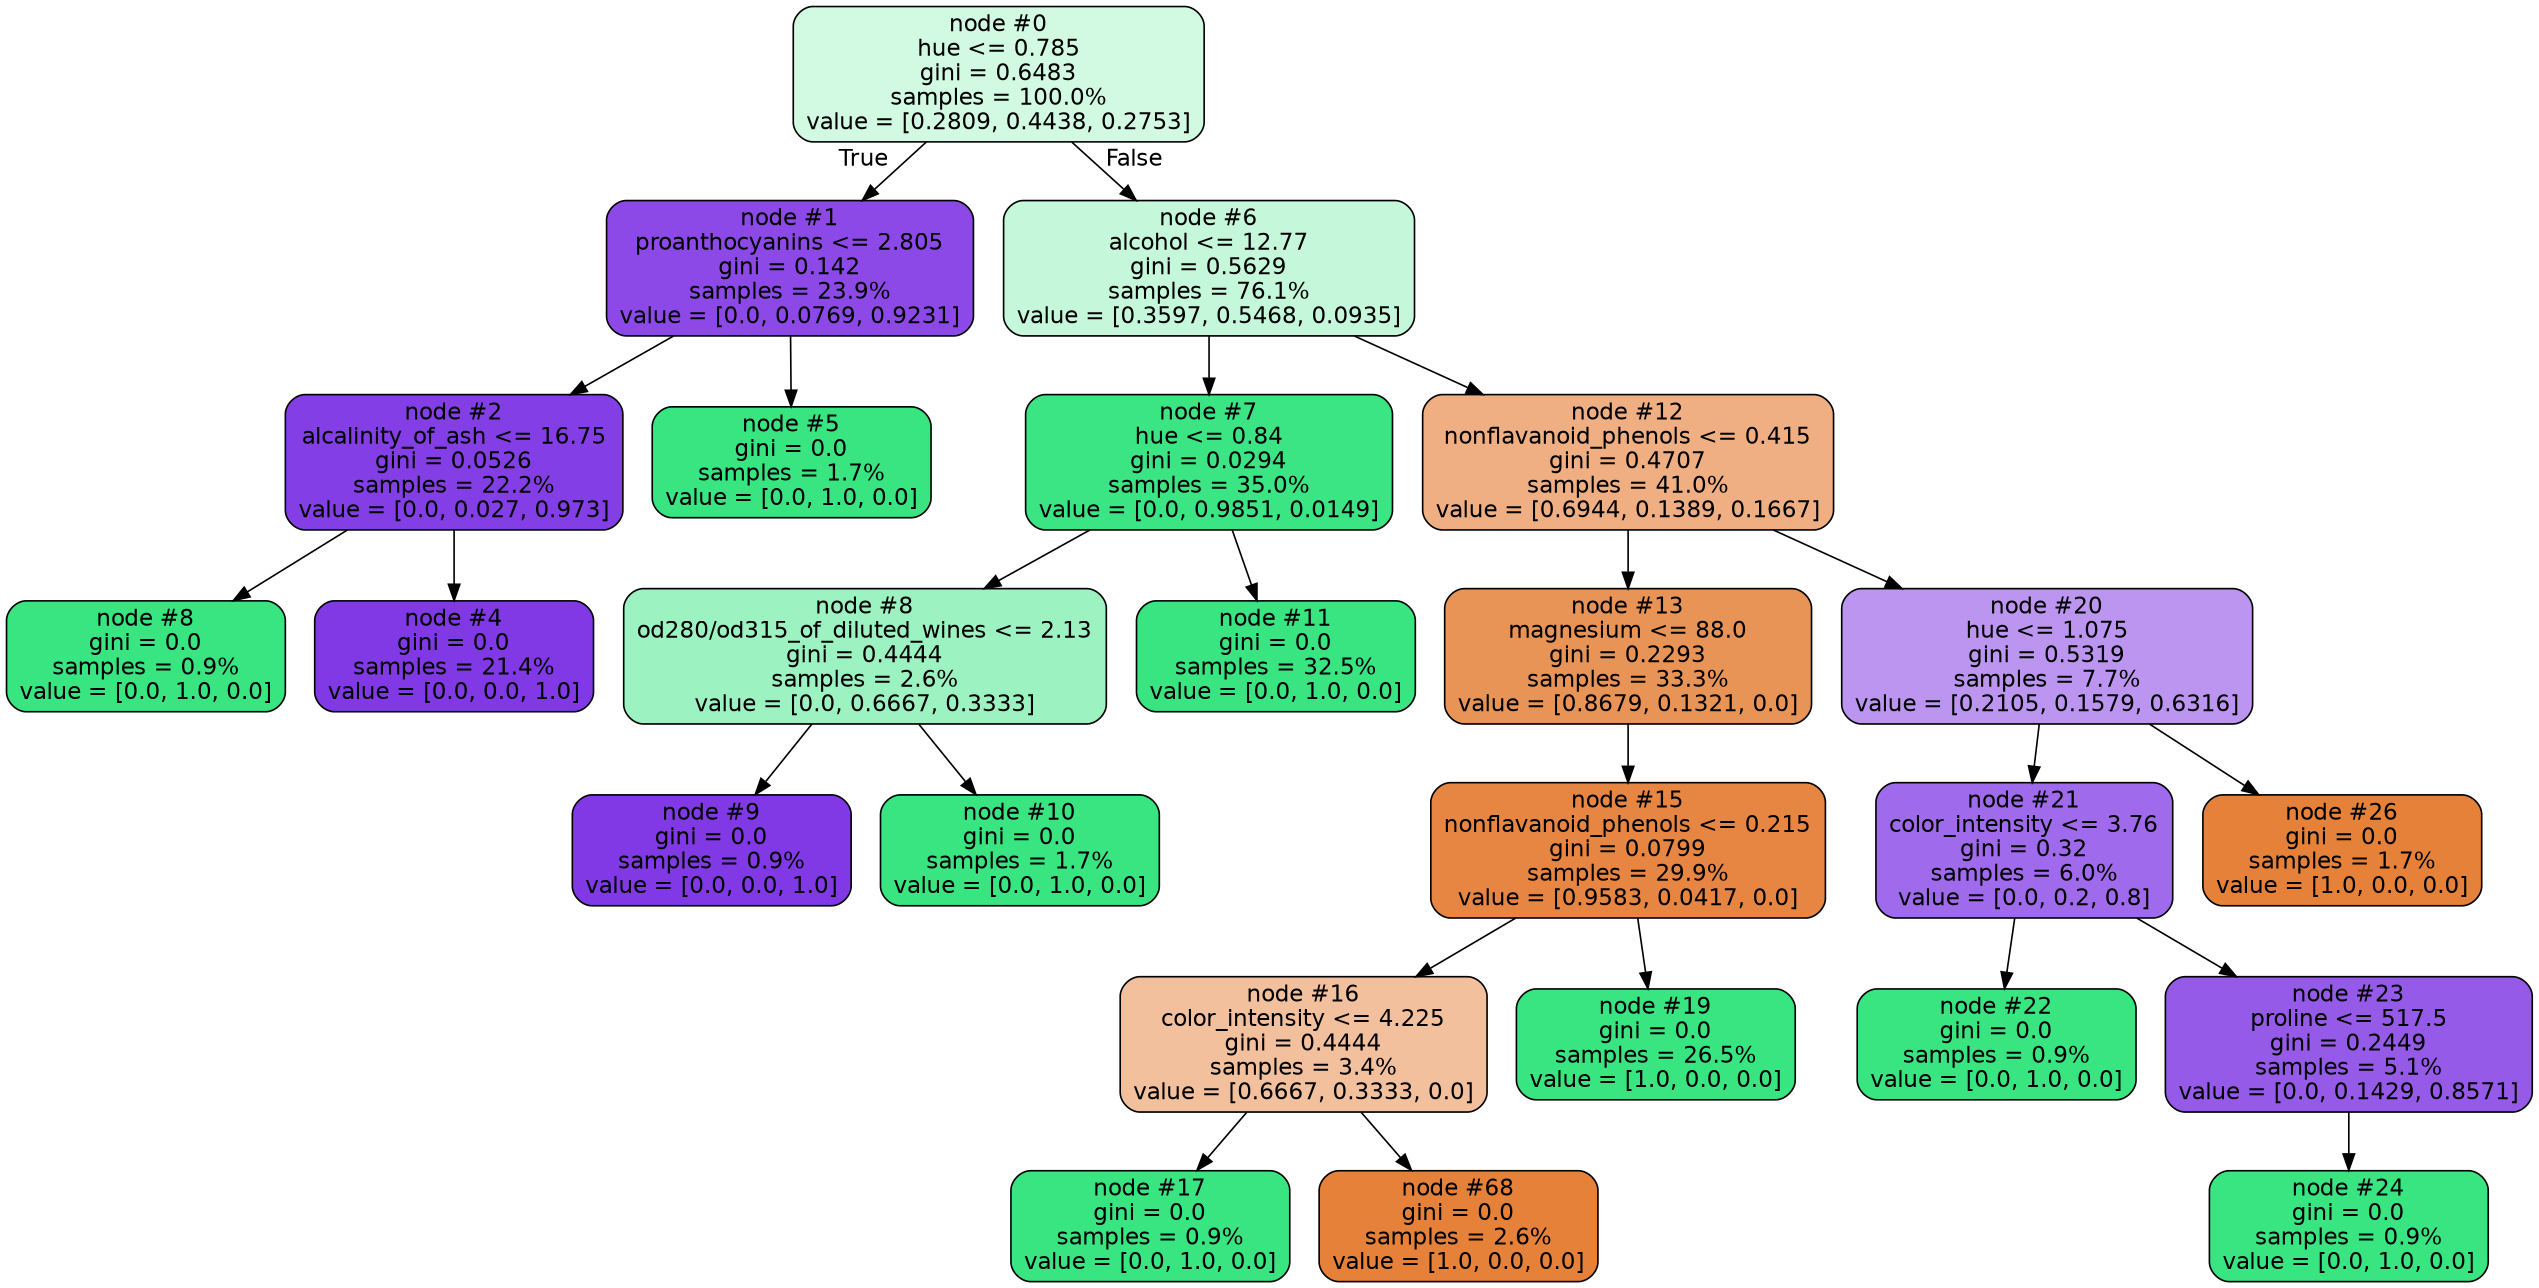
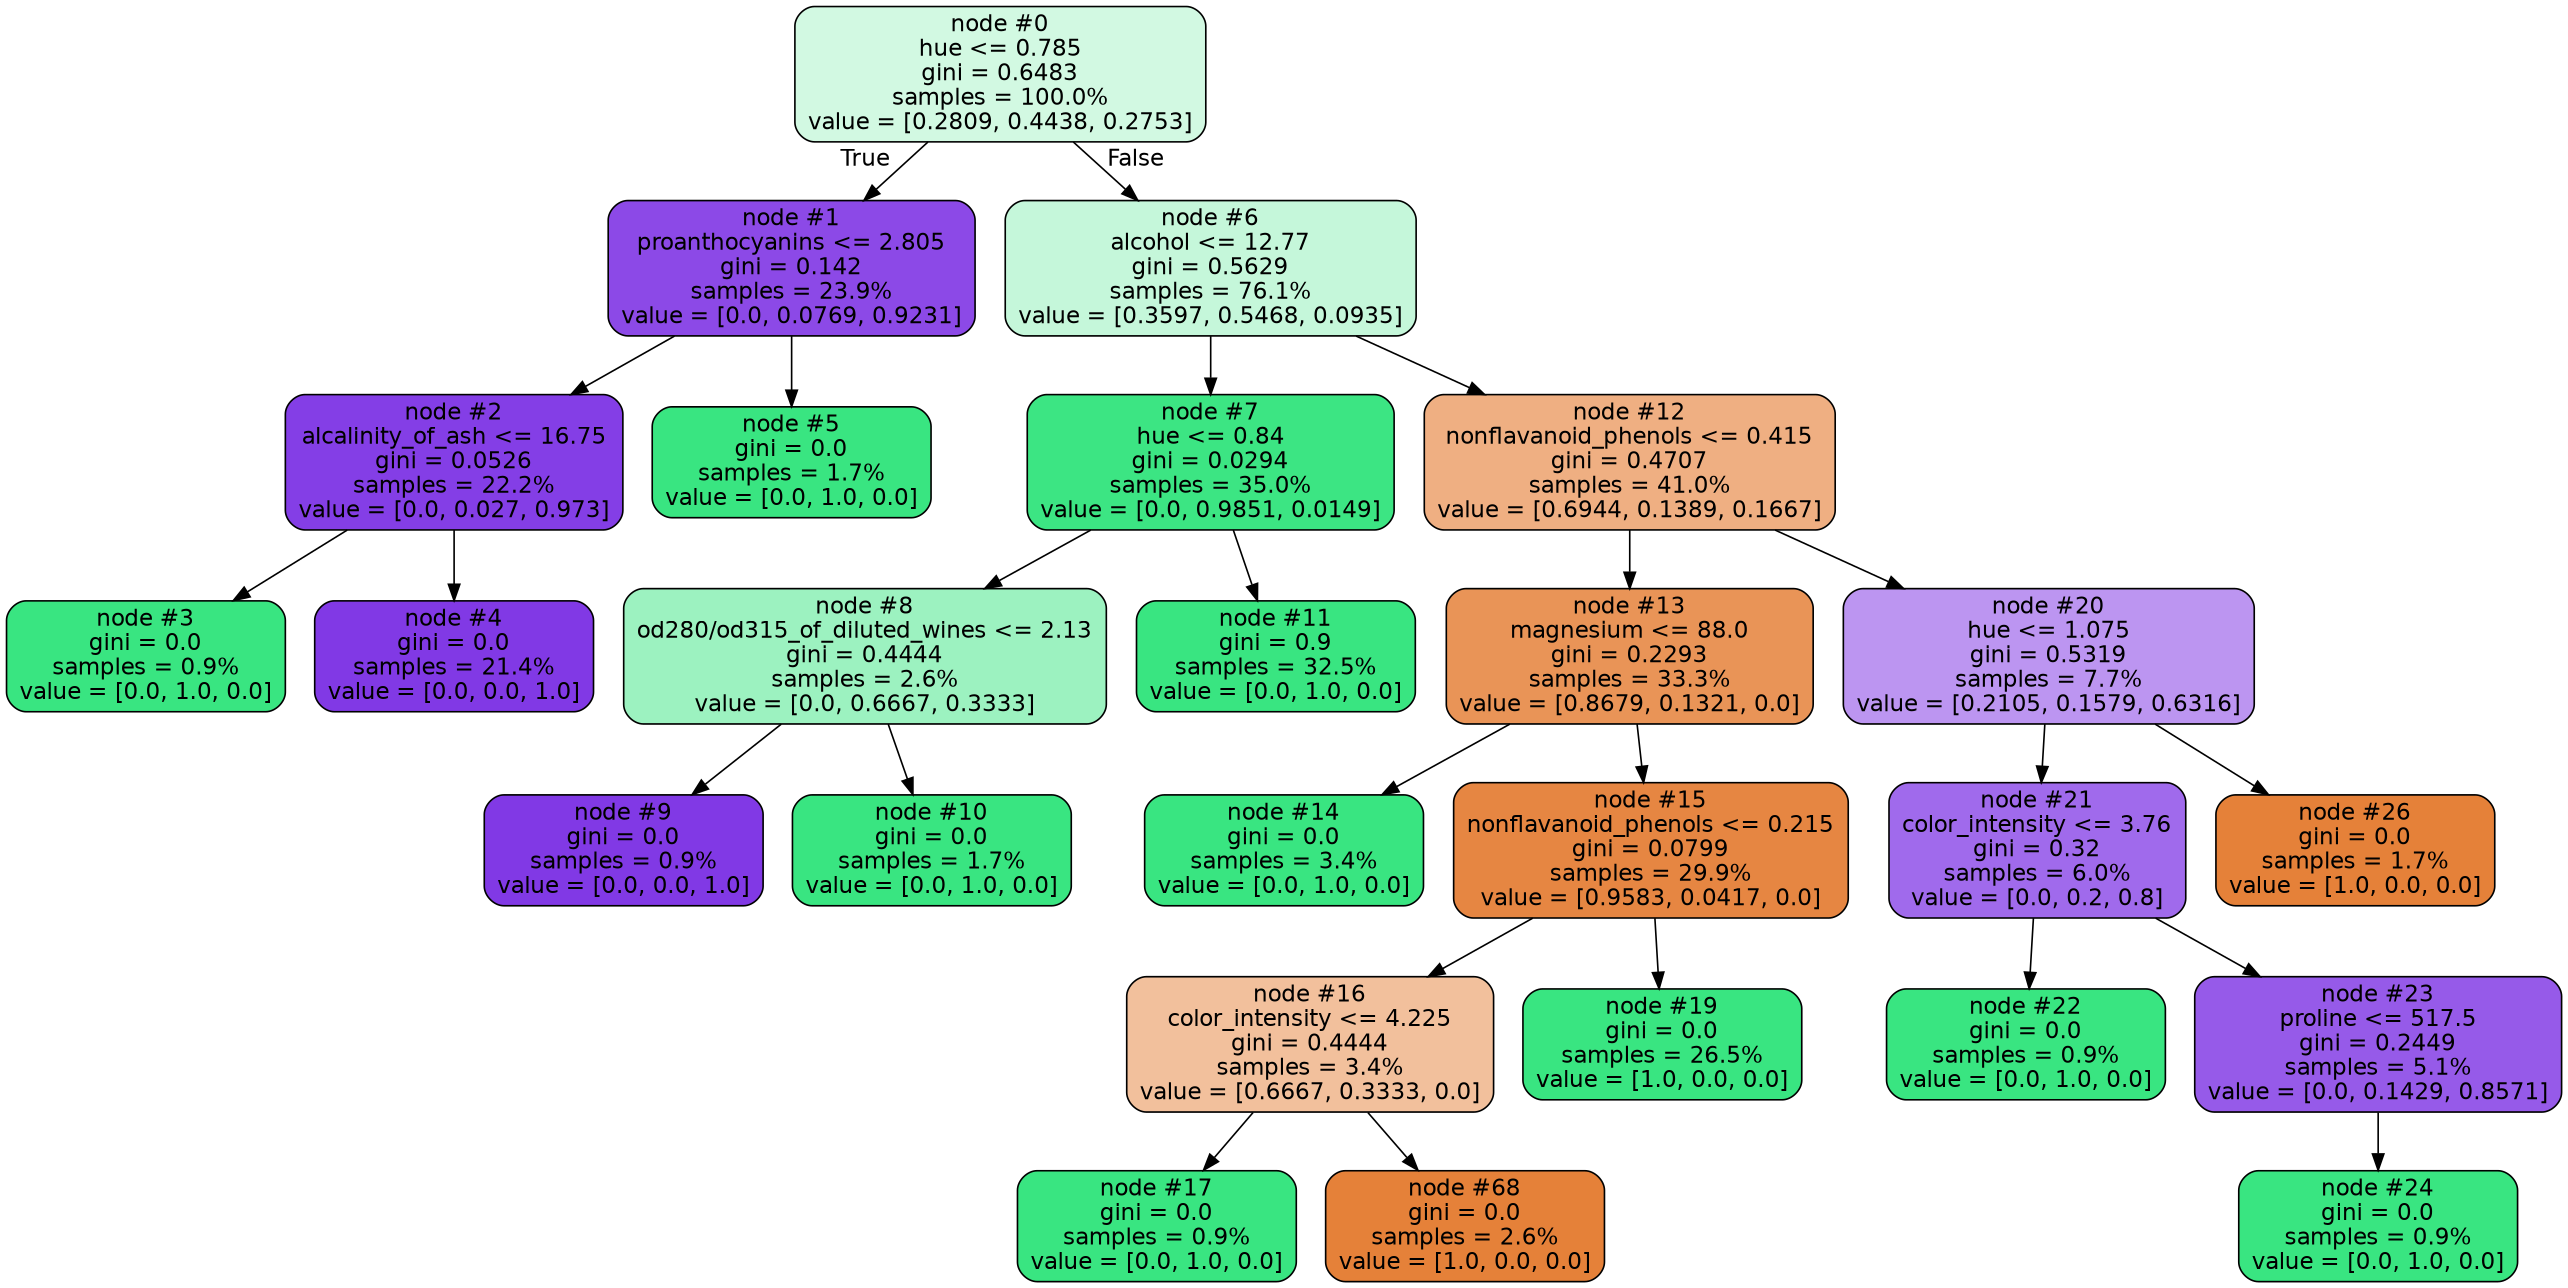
node "node #8 gini = 0.0 samples = 0.9% value = [0.0, 1.0, 0.0]": label "node #8 gini = 0.0 samples = 0.9% value = [0.0, 1.0, 0.0]" -> "node #3 gini = 0.0 samples = 0.9% value = [0.0, 1.0, 0.0]"
node "node #11 gini = 0.0 samples = 32.5% value = [0.0, 1.0, 0.0]": label "node #11 gini = 0.0 samples = 32.5% value = [0.0, 1.0, 0.0]" -> "node #11 gini = 0.9 samples = 32.5% value = [0.0, 1.0, 0.0]"
node "node #14 gini = 0.0 samples = 3.4% value = [0.0, 1.0, 0.0]": added
